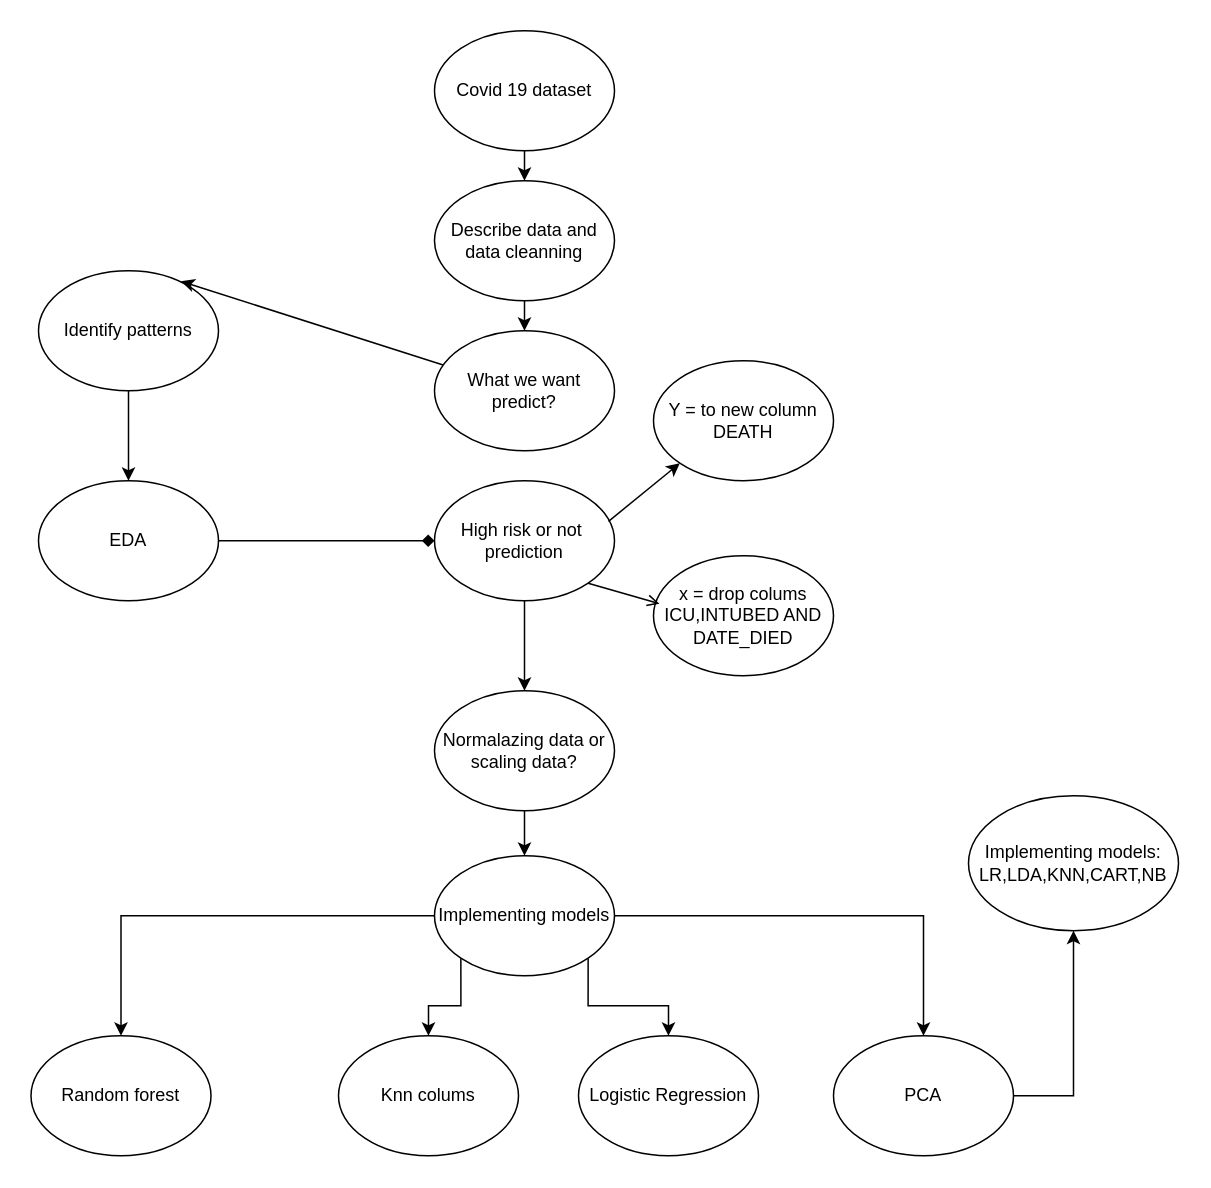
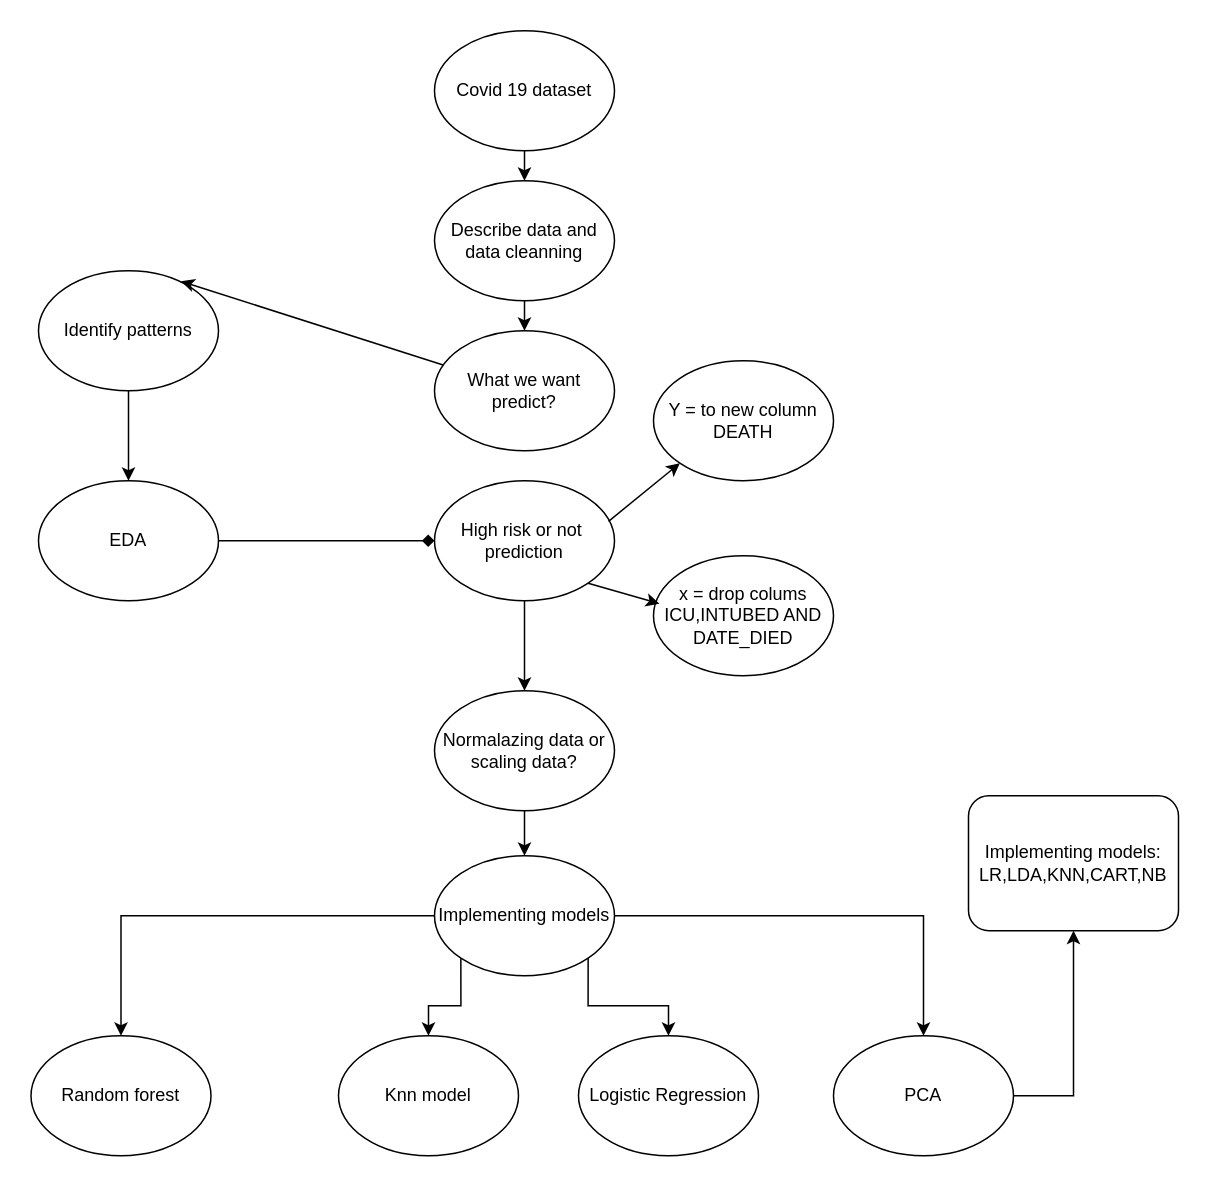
edge "High risk or not prediction" -> "x = drop colums ICU,INTUBED AND DATE_DIED": arrowhead open -> classic
node "Implementing models: LR,LDA,KNN,CART,NB": shape ellipse -> rounded rectangle
node "Knn colums": label "Knn colums" -> "Knn model"
